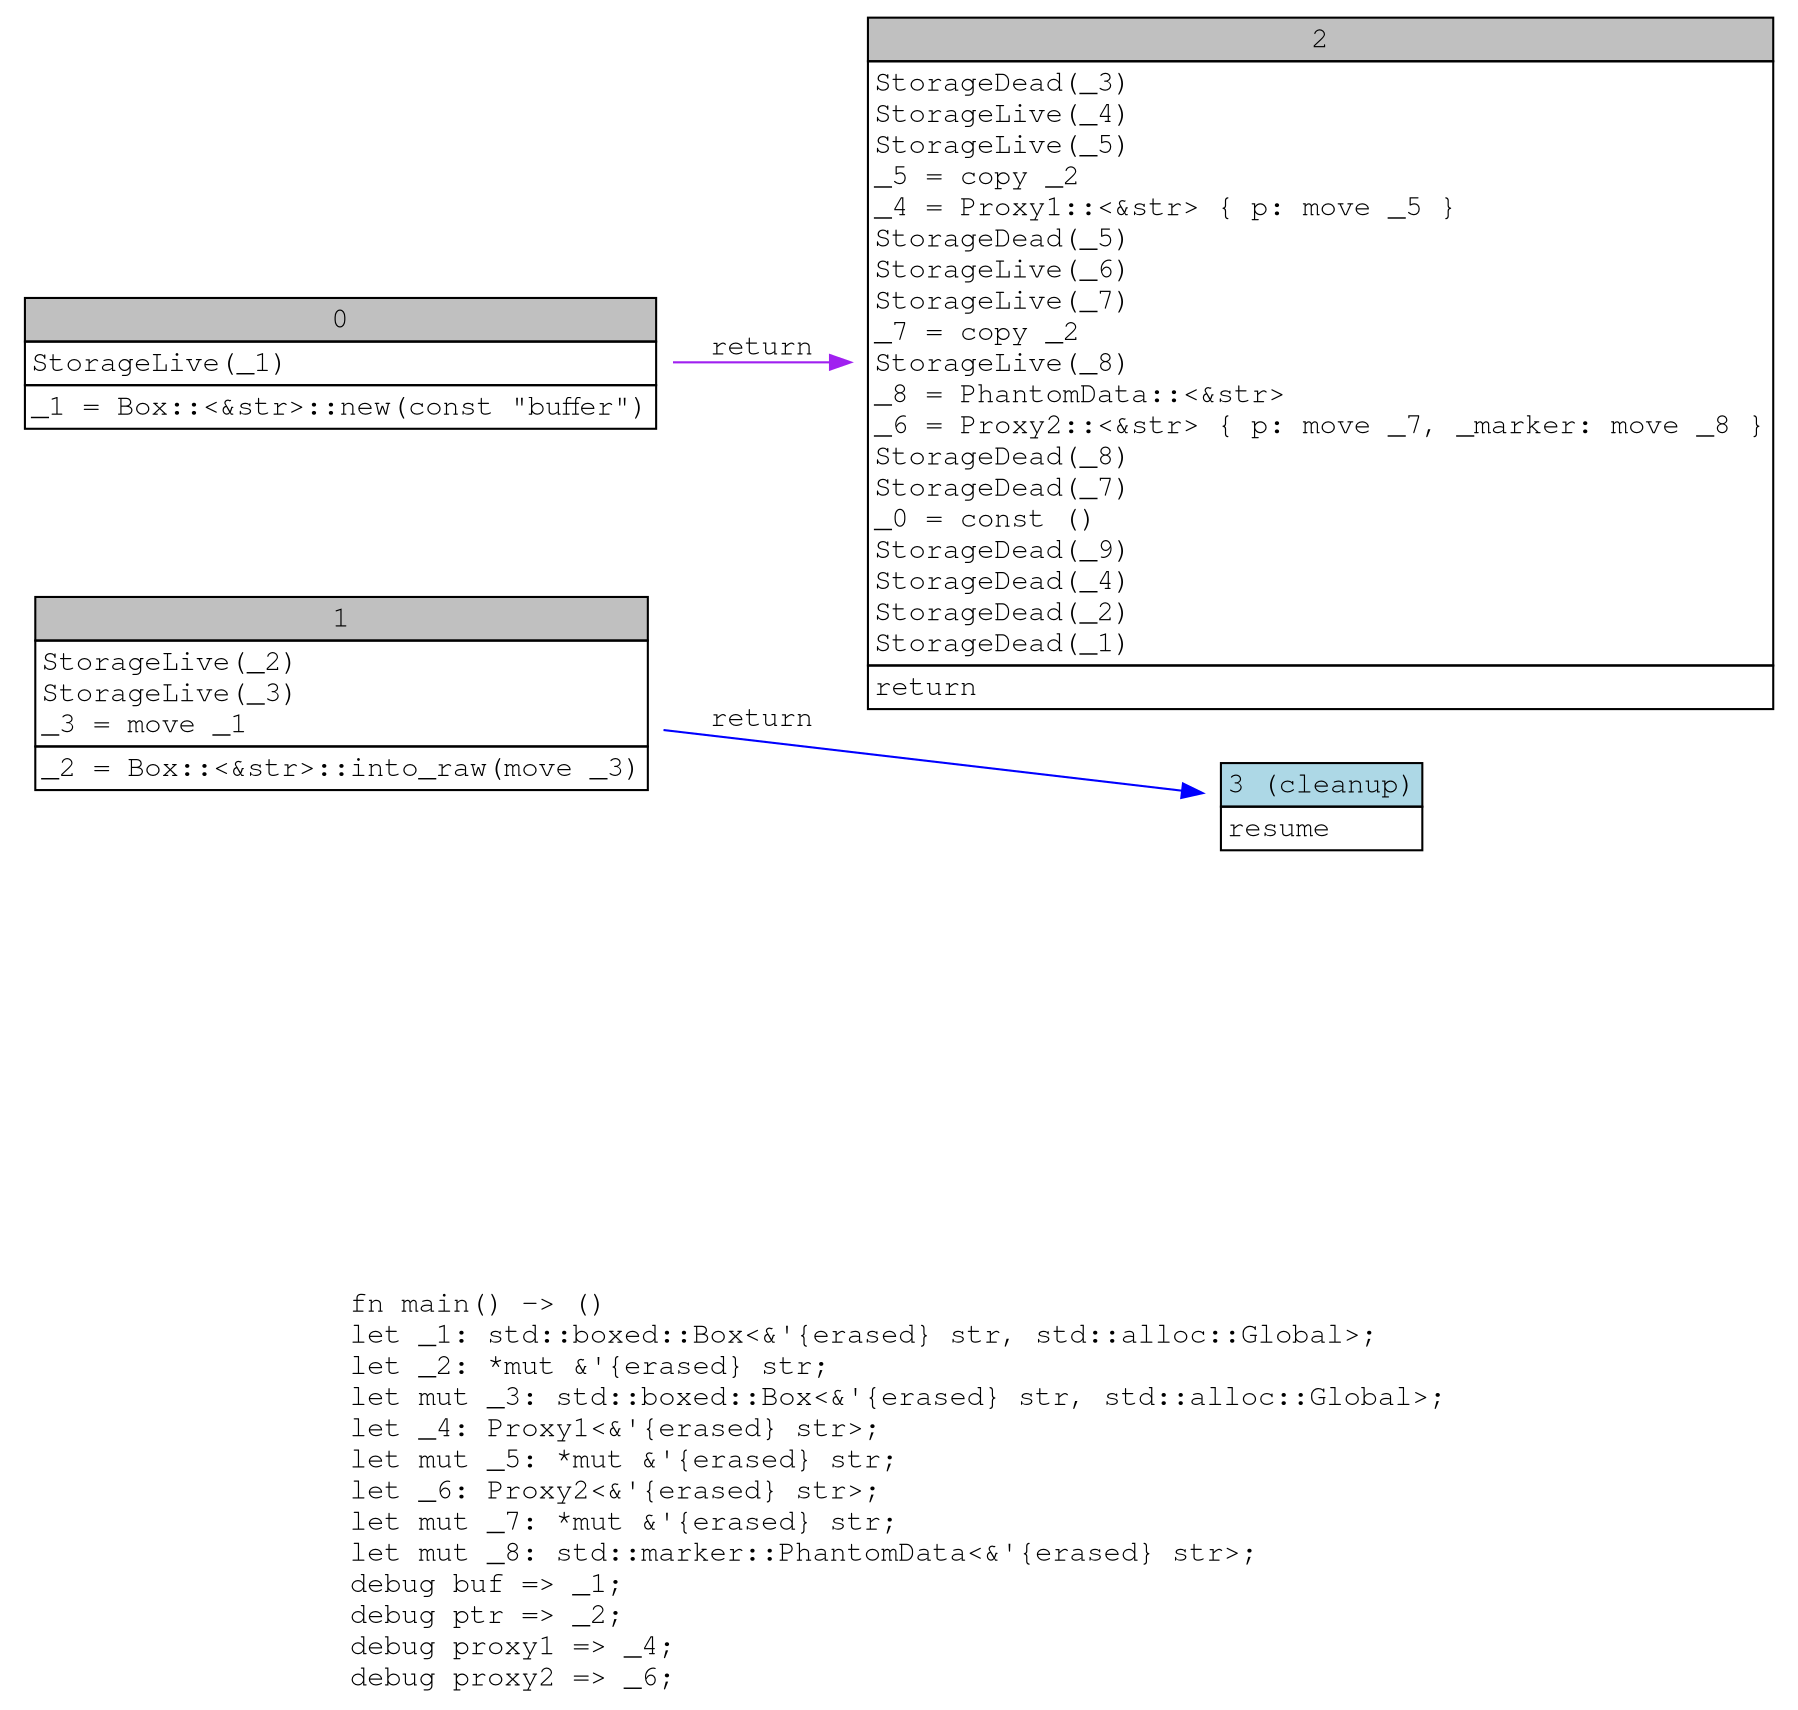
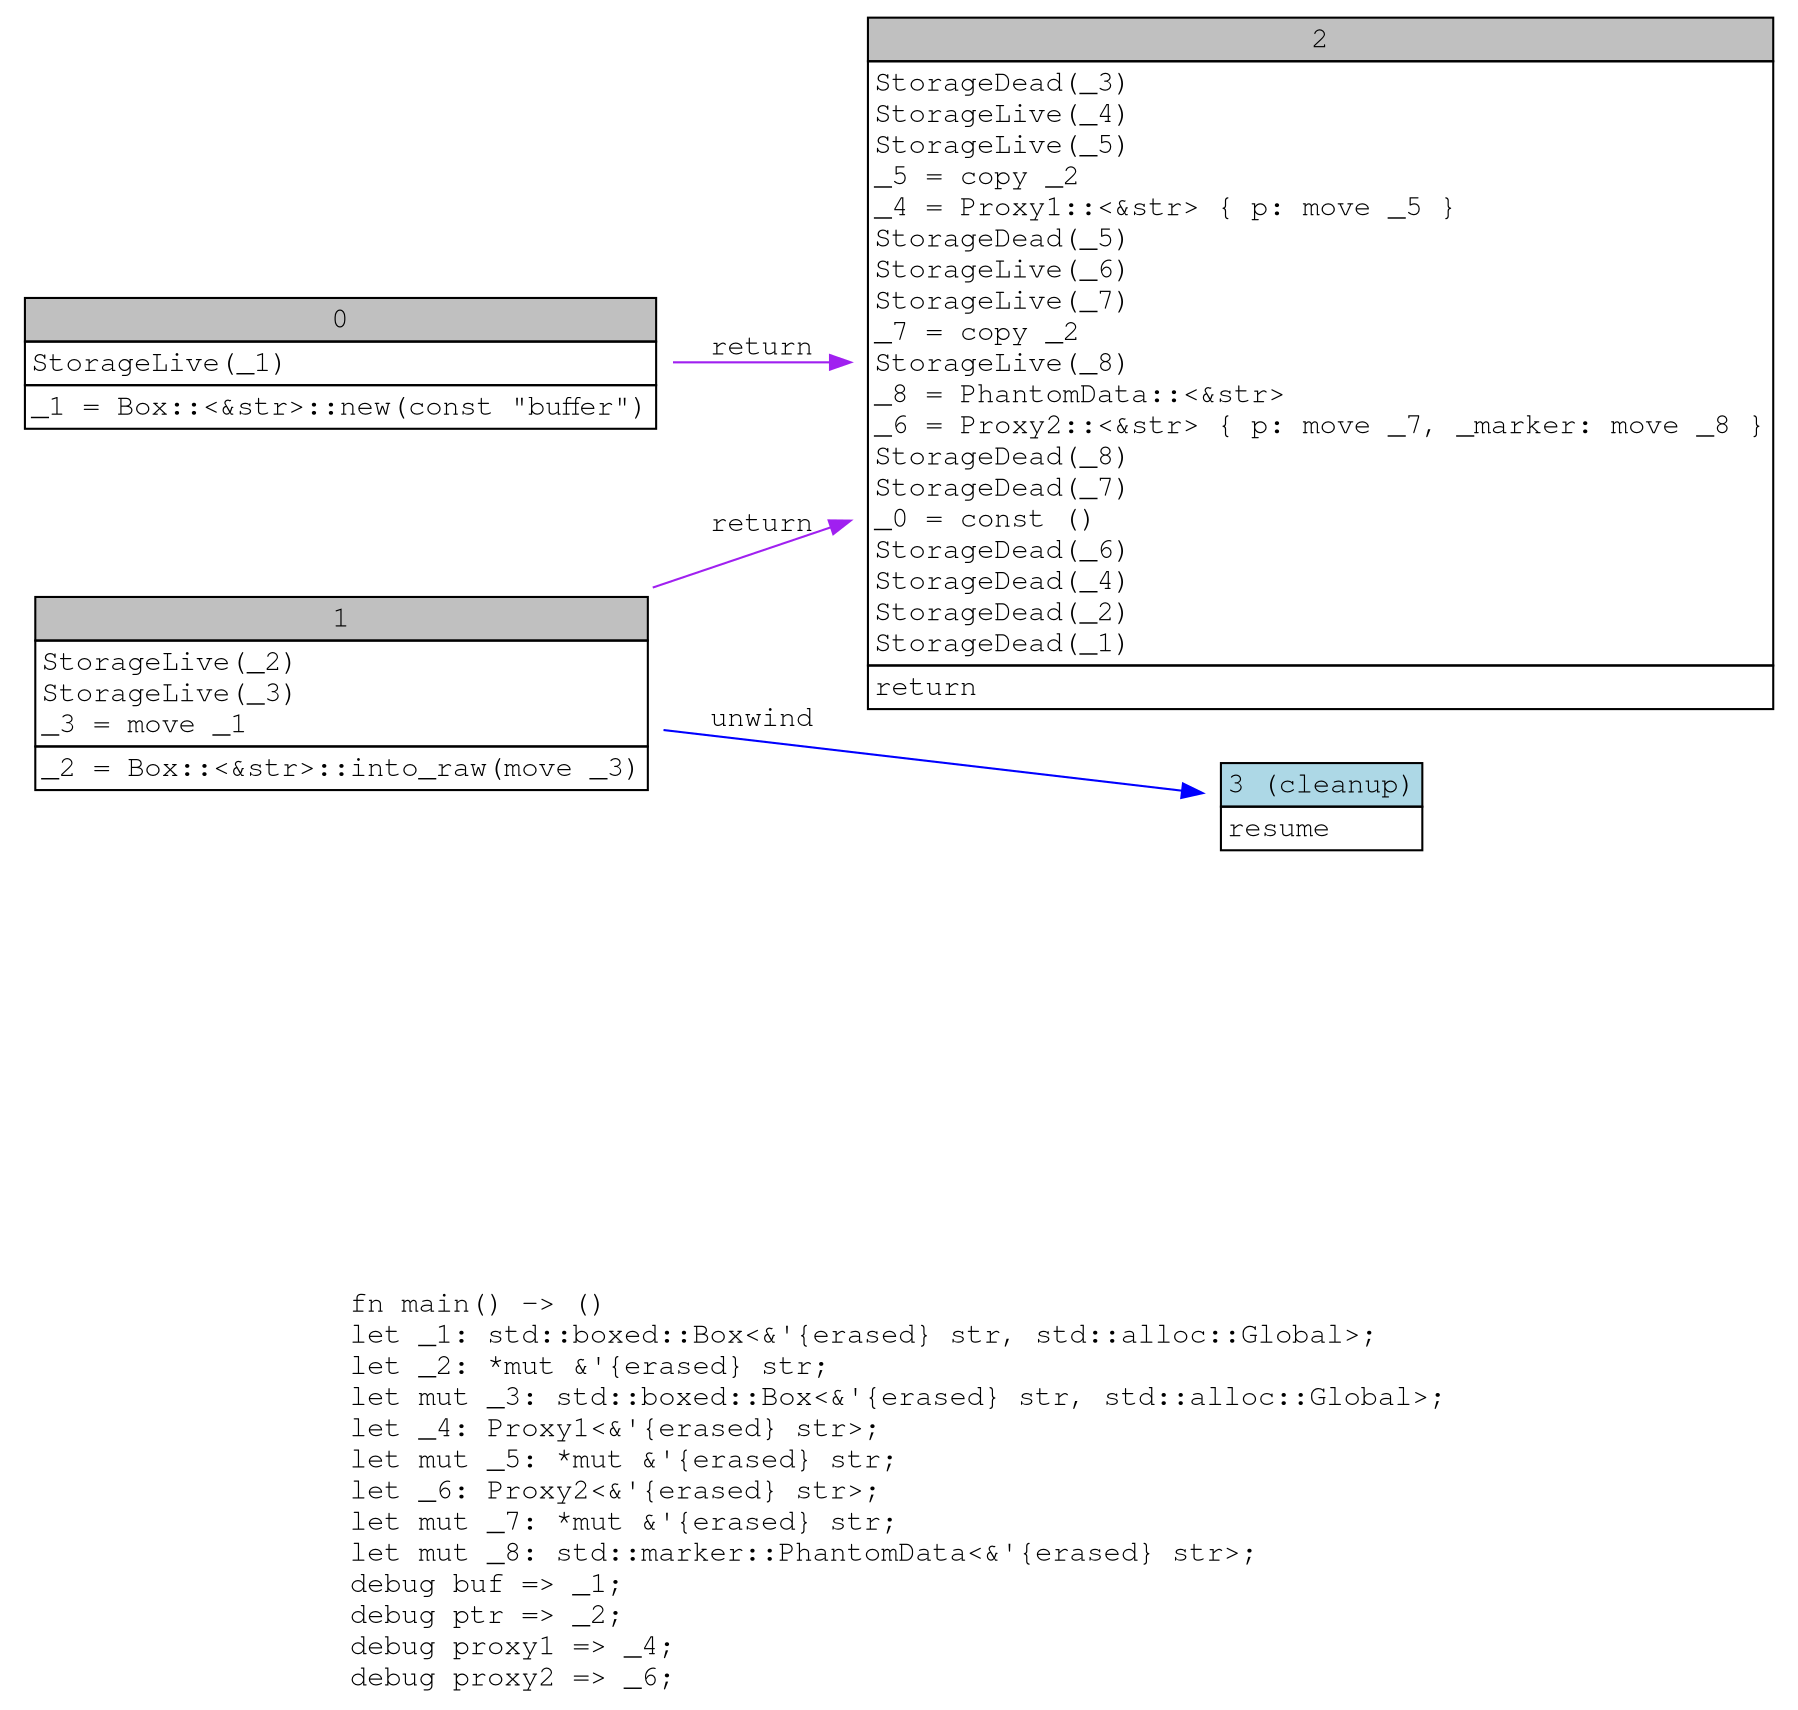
node "2": text "StorageDead(_9)" -> "StorageDead(_6)"
edge "1" -> "2": added, label "return"
edge "1" -> "3 (cleanup)": label "return" -> "unwind"
